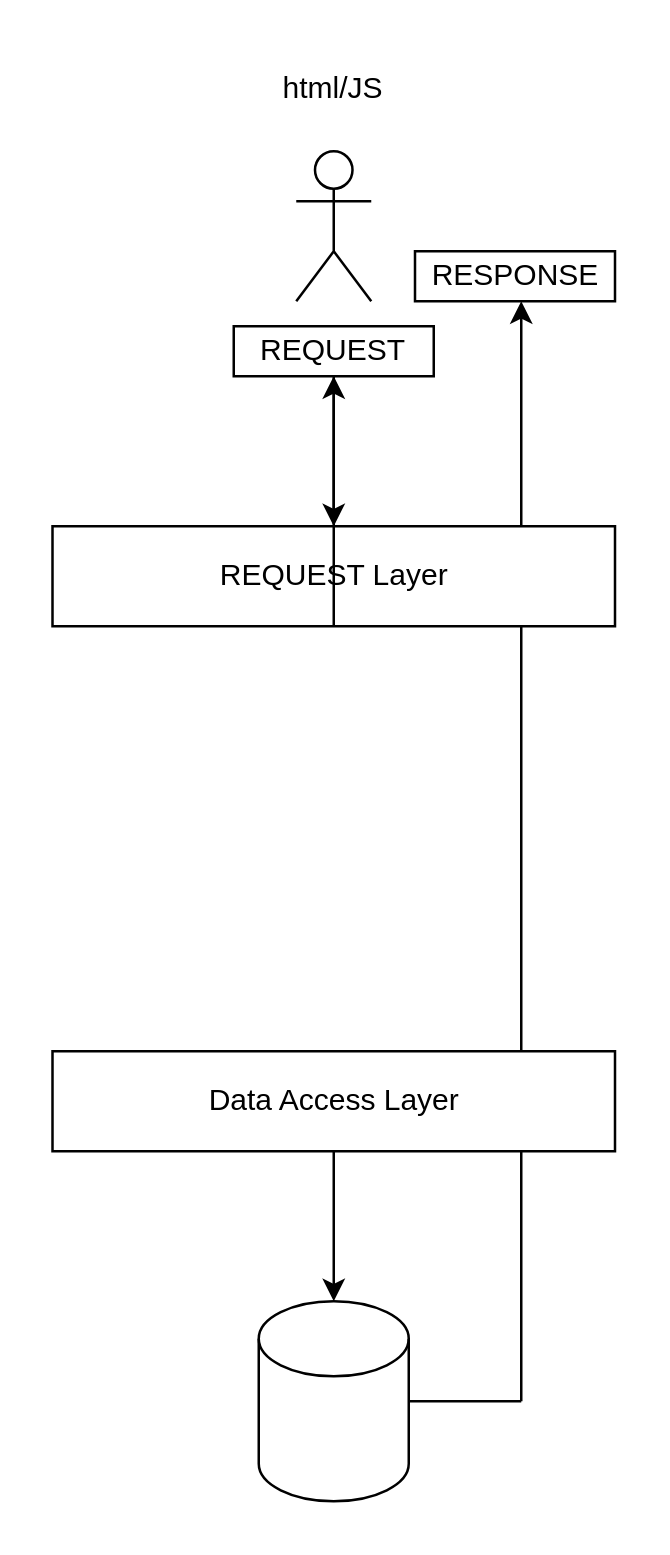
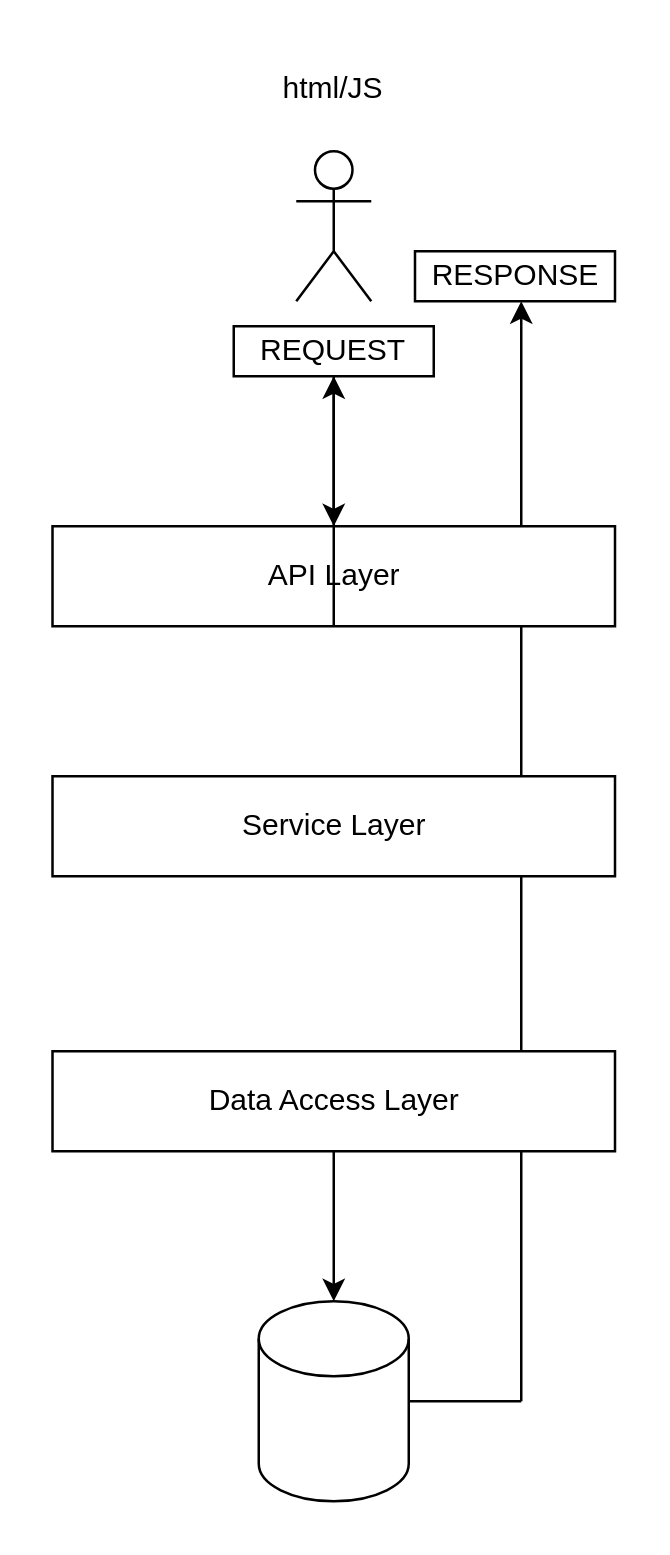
node "REQUEST Layer": label "REQUEST Layer" -> "API Layer"
node "Service Layer": added
